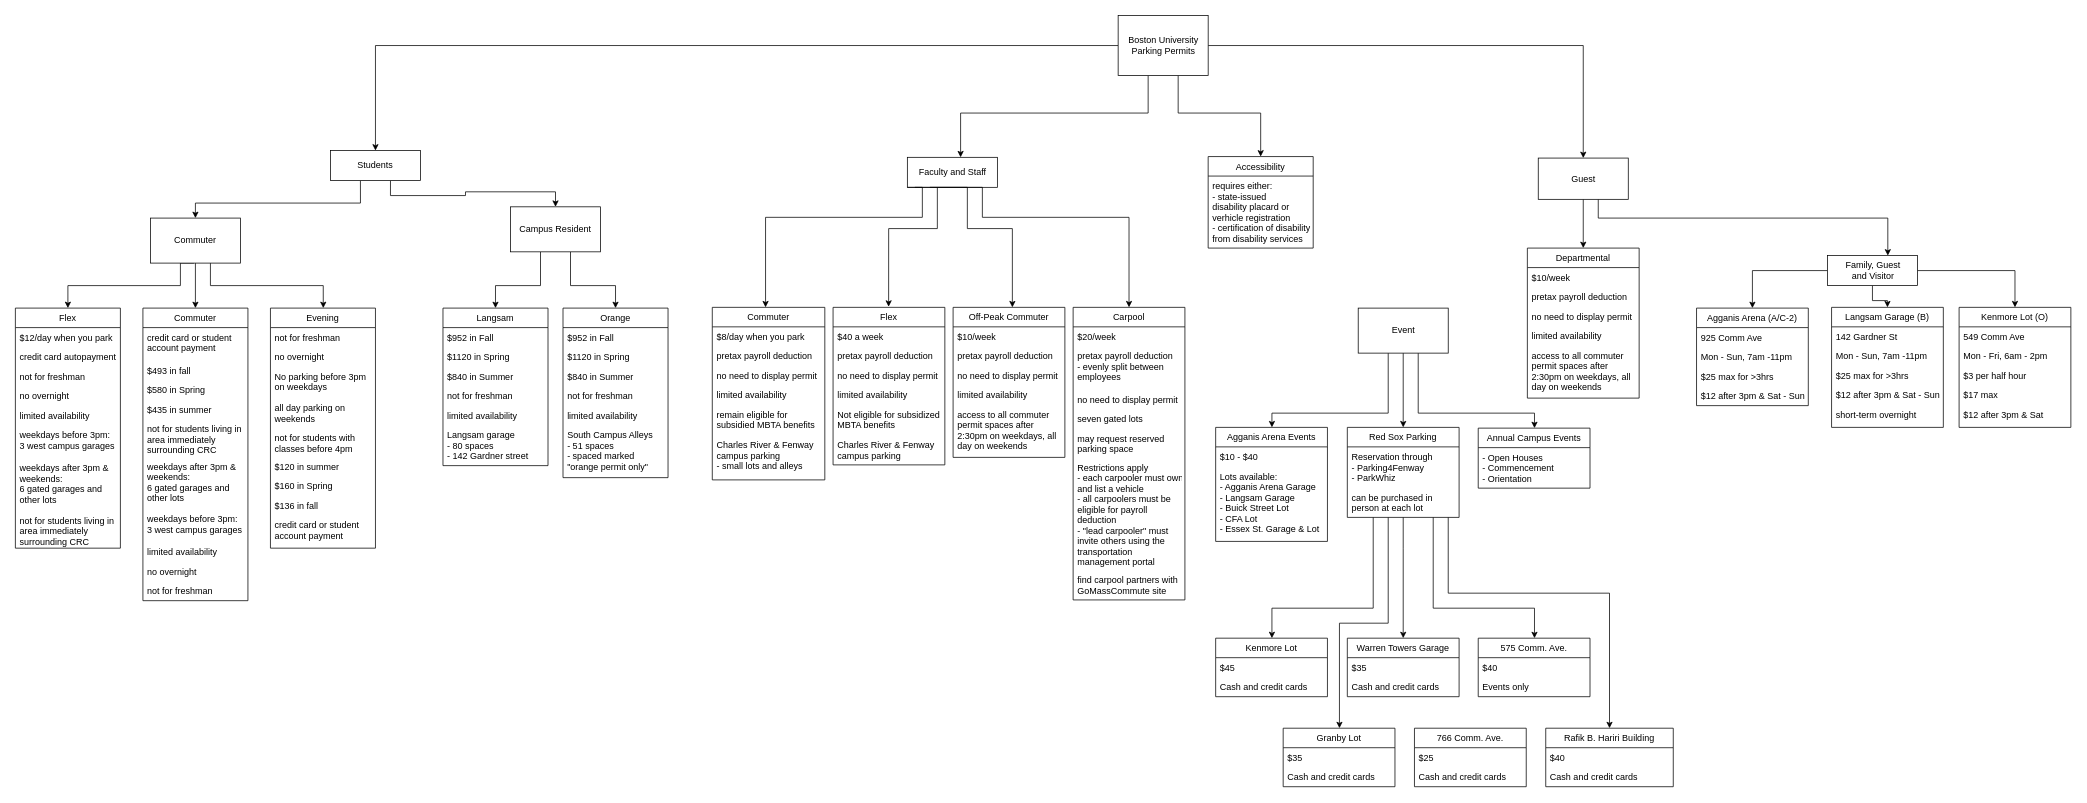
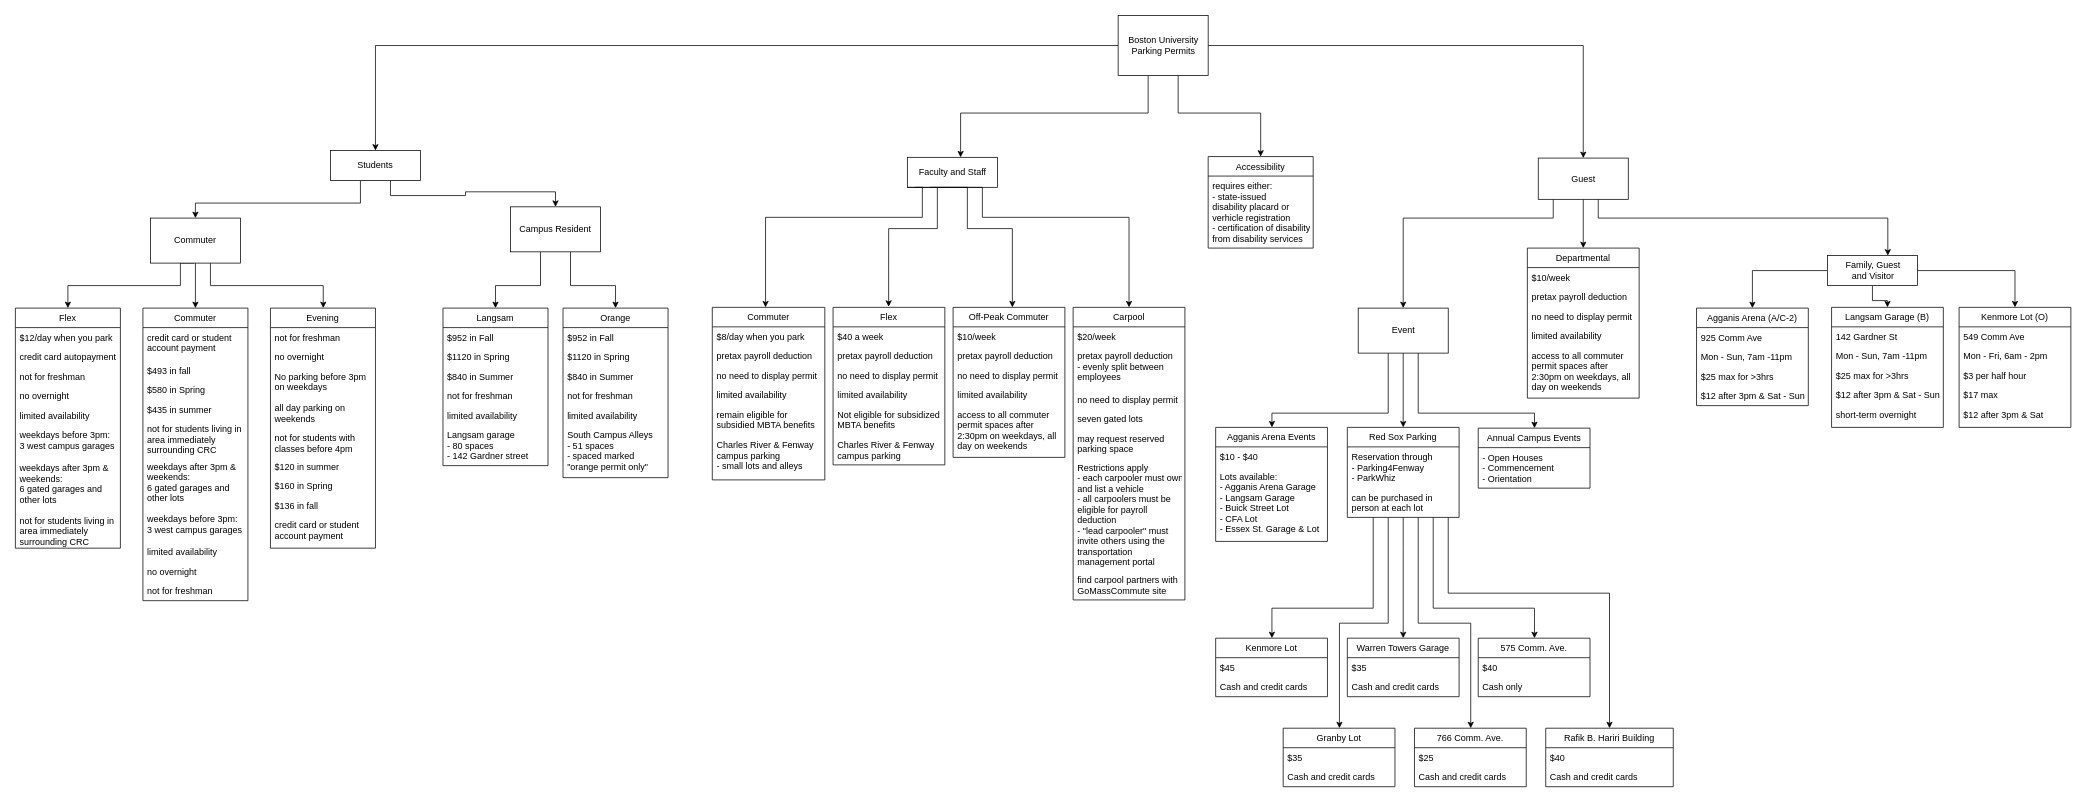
edge "Guest" -> "Event": added
edge "Red Sox Parking" -> "766 Comm. Ave.": added
node "Events only": label "Events only" -> "Cash only"
